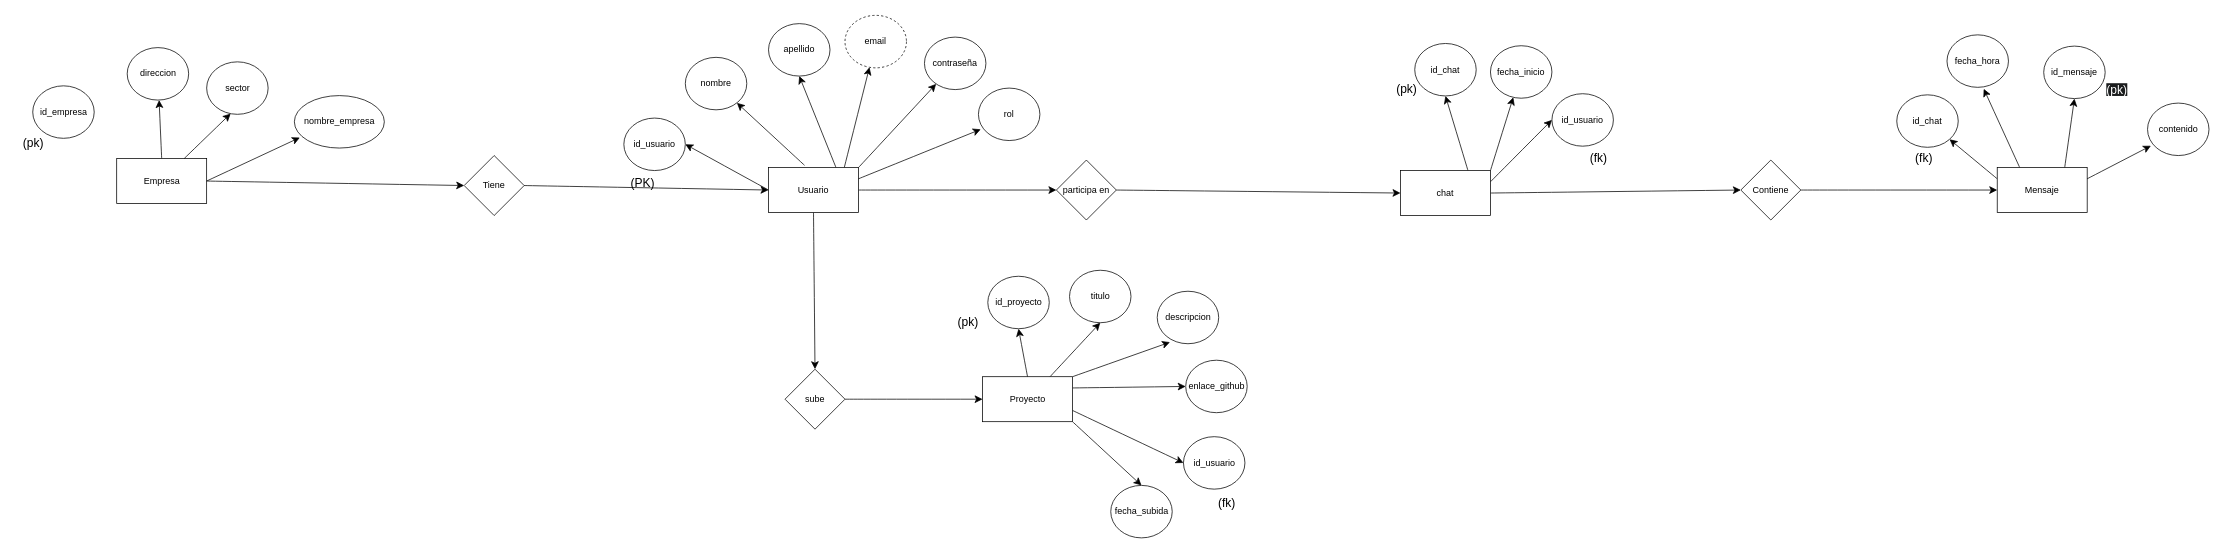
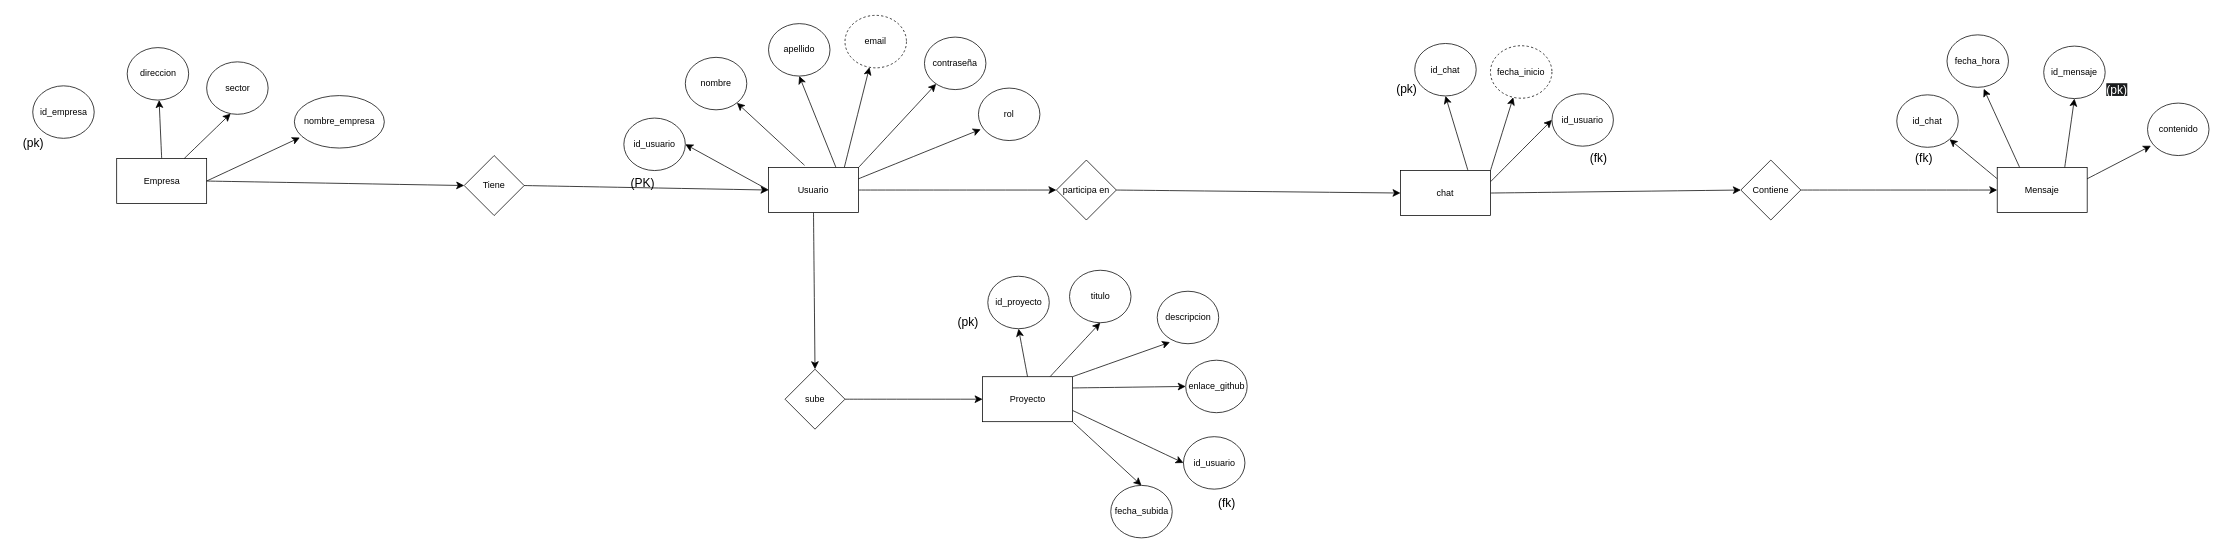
node "fecha_inicio": style solid -> dashed
